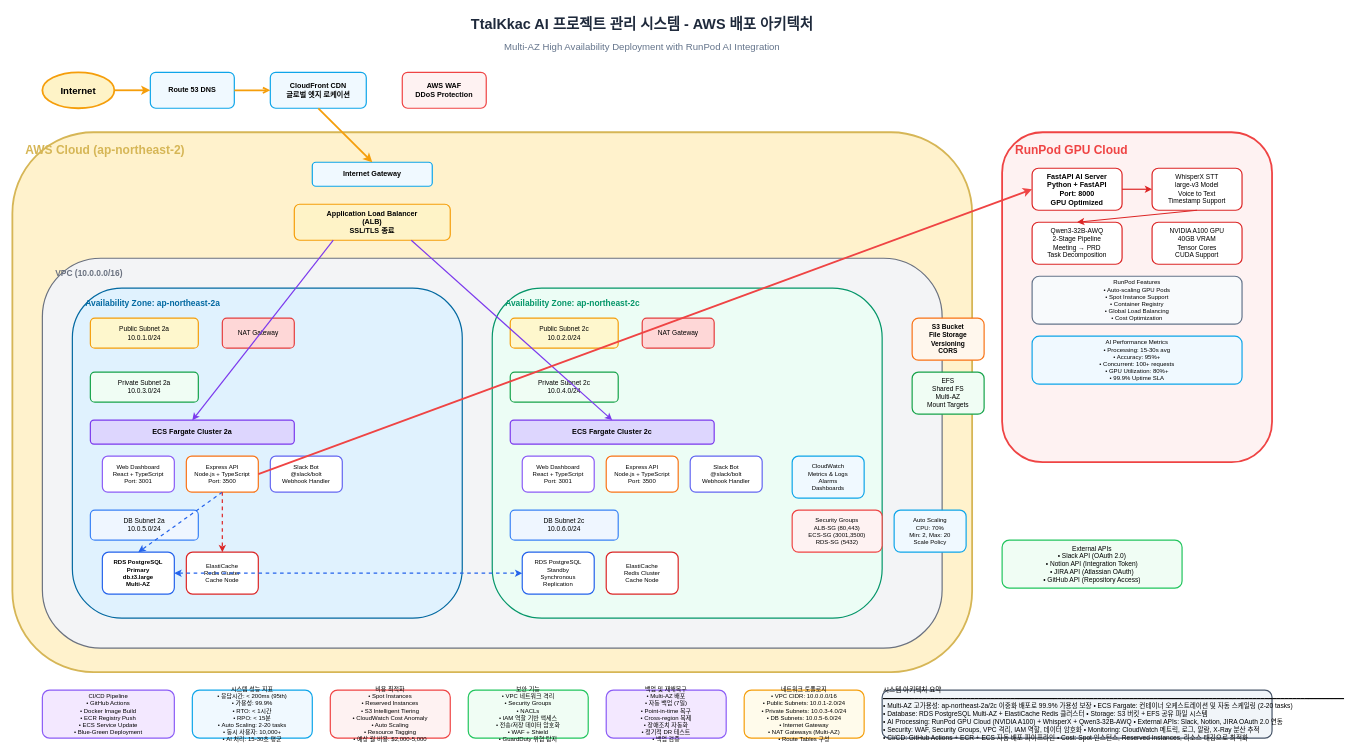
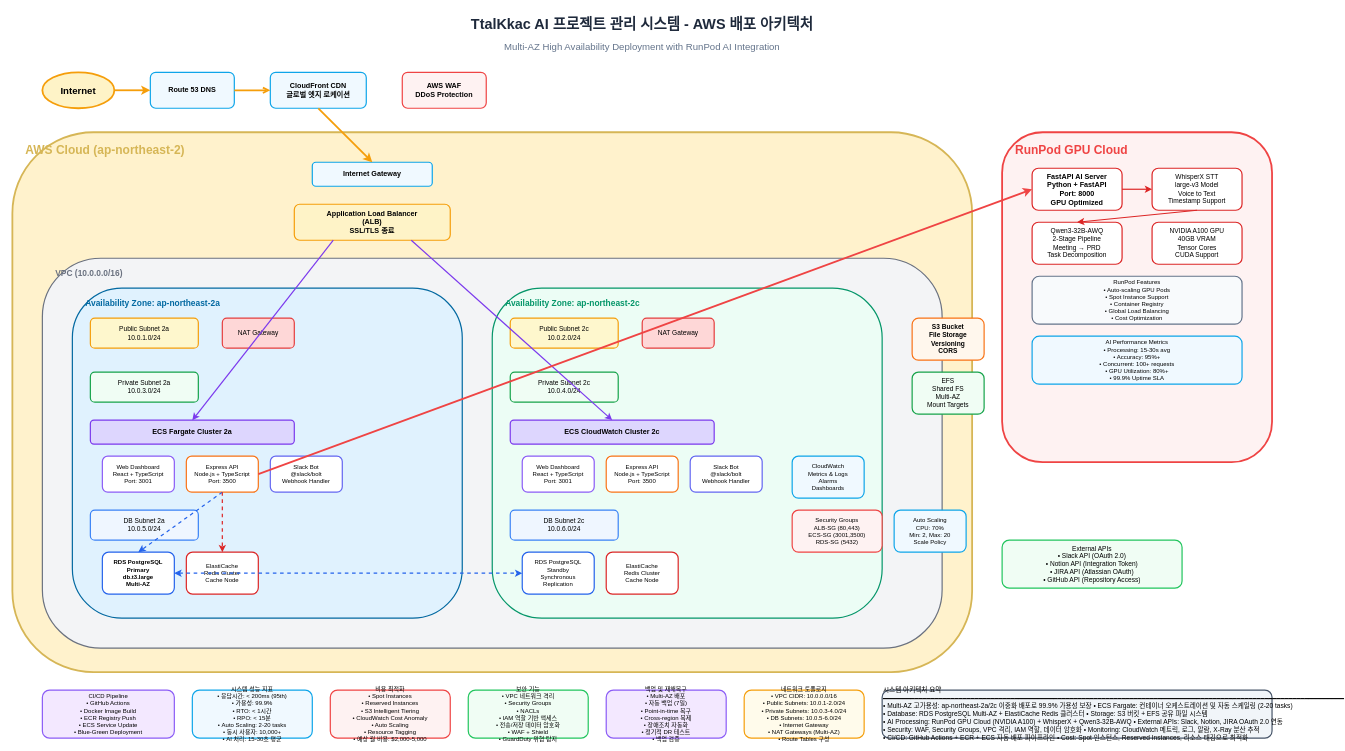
node "ECS Fargate Cluster 2c": label "ECS Fargate Cluster 2c" -> "ECS CloudWatch Cluster 2c"
